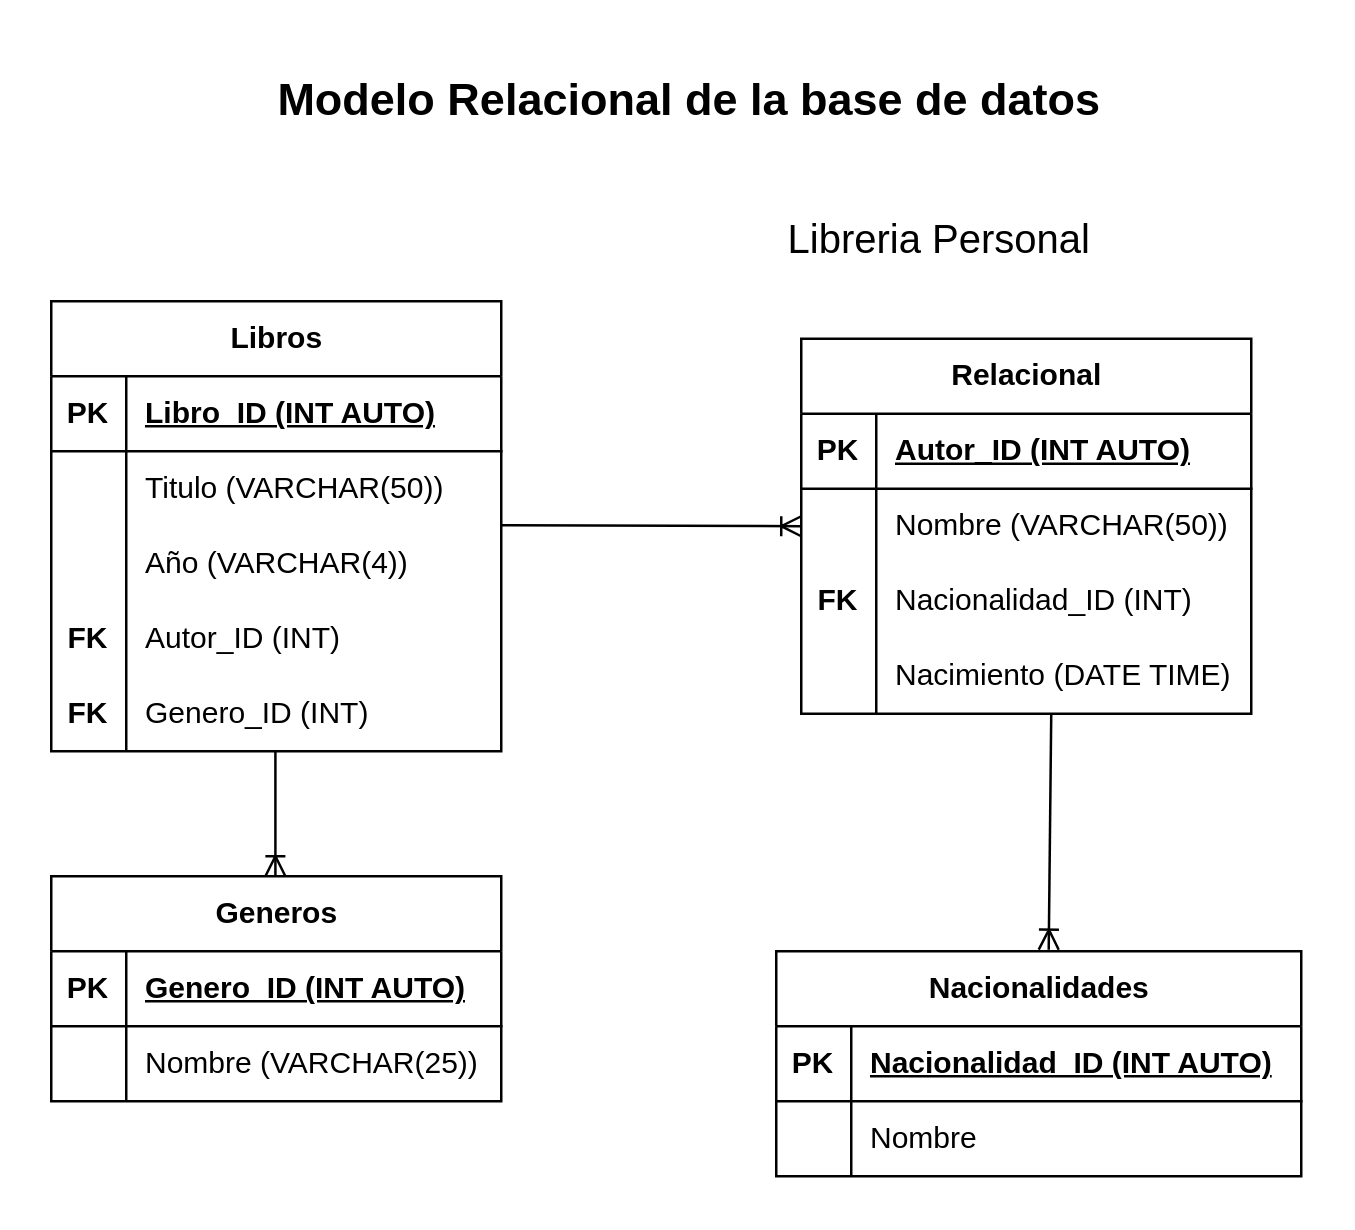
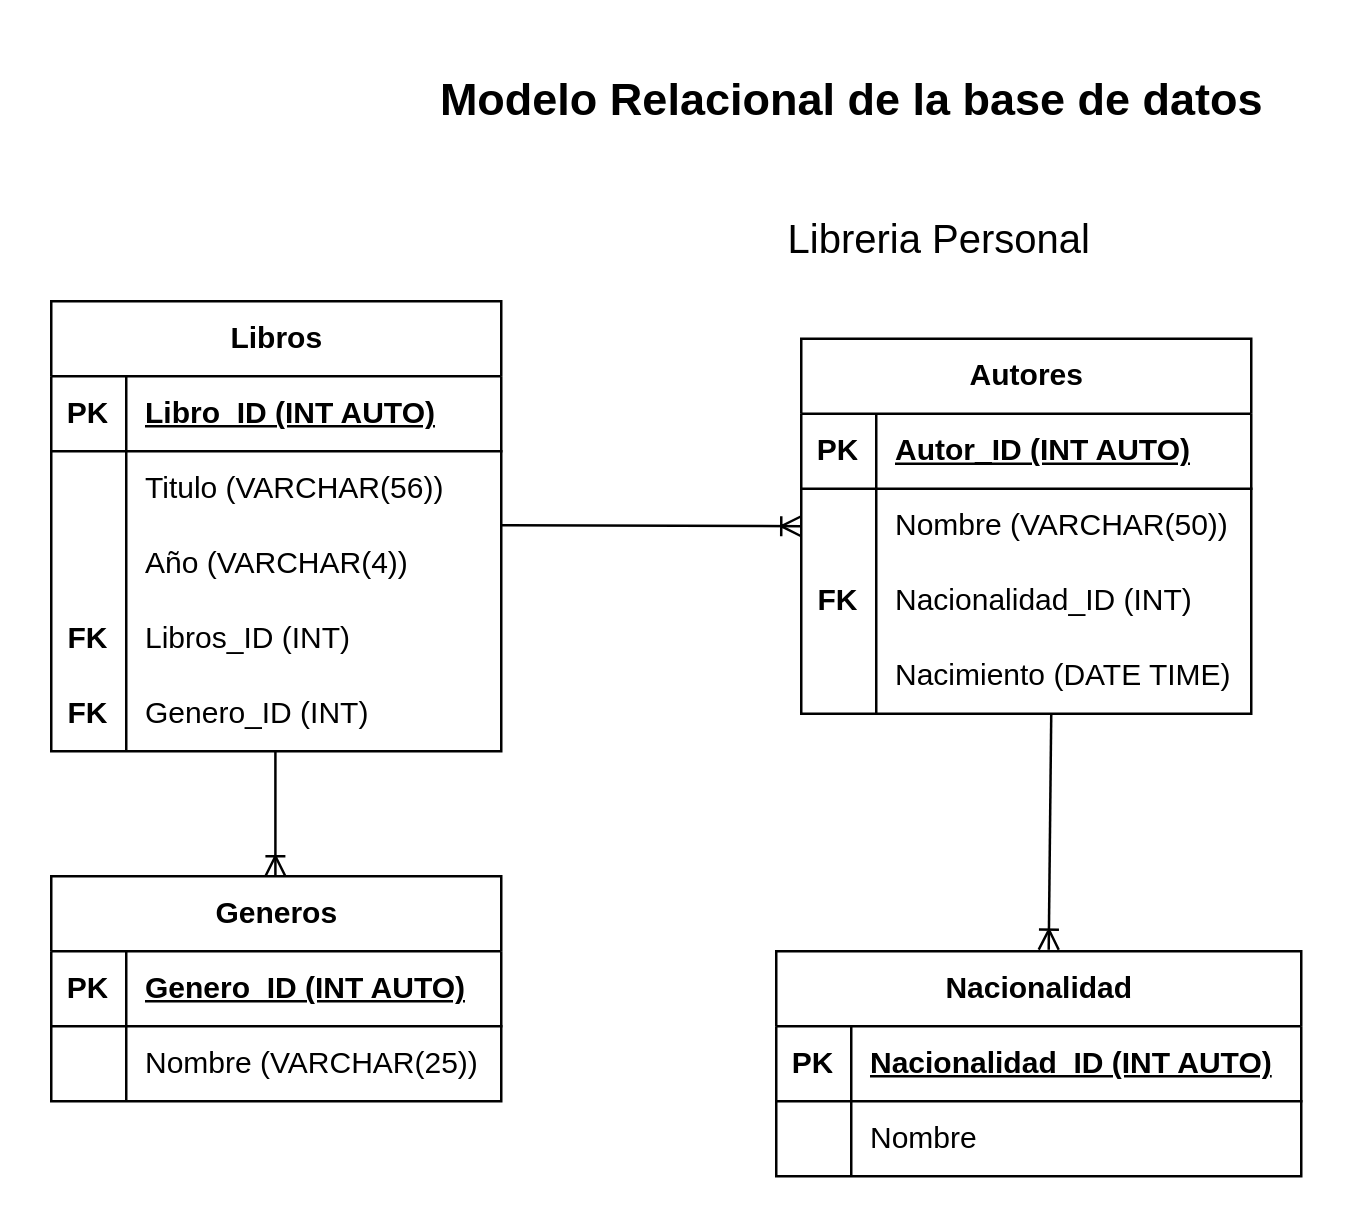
node "Modelo Relacional de la base de datos": moved (689, 101) -> (851, 101)
node "Relacional": label "Relacional" -> "Autores"
node "Titulo (VARCHAR(50))": label "Titulo (VARCHAR(50))" -> "Titulo (VARCHAR(56))"
node "Autor_ID (INT)": label "Autor_ID (INT)" -> "Libros_ID (INT)"
node "Nacionalidades": label "Nacionalidades" -> "Nacionalidad"
